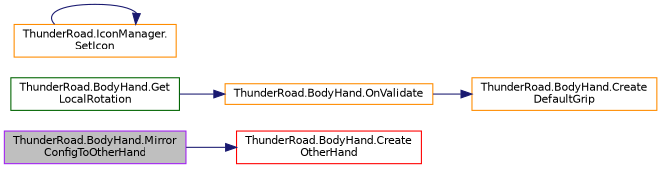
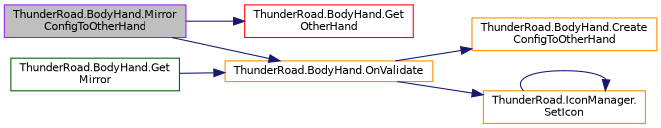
edge "ThunderRoad.BodyHand.Mirror ConfigToOtherHand" -> "ThunderRoad.BodyHand.OnValidate": added
edge "ThunderRoad.BodyHand.OnValidate" -> "ThunderRoad.IconManager. SetIcon": added
node "ThunderRoad.BodyHand.Get LocalRotation": label "ThunderRoad.BodyHand.Get LocalRotation" -> "ThunderRoad.BodyHand.Get Mirror"
node "ThunderRoad.BodyHand.Create DefaultGrip": label "ThunderRoad.BodyHand.Create DefaultGrip" -> "ThunderRoad.BodyHand.Create ConfigToOtherHand"
node "ThunderRoad.BodyHand.Create OtherHand": label "ThunderRoad.BodyHand.Create OtherHand" -> "ThunderRoad.BodyHand.Get OtherHand"
